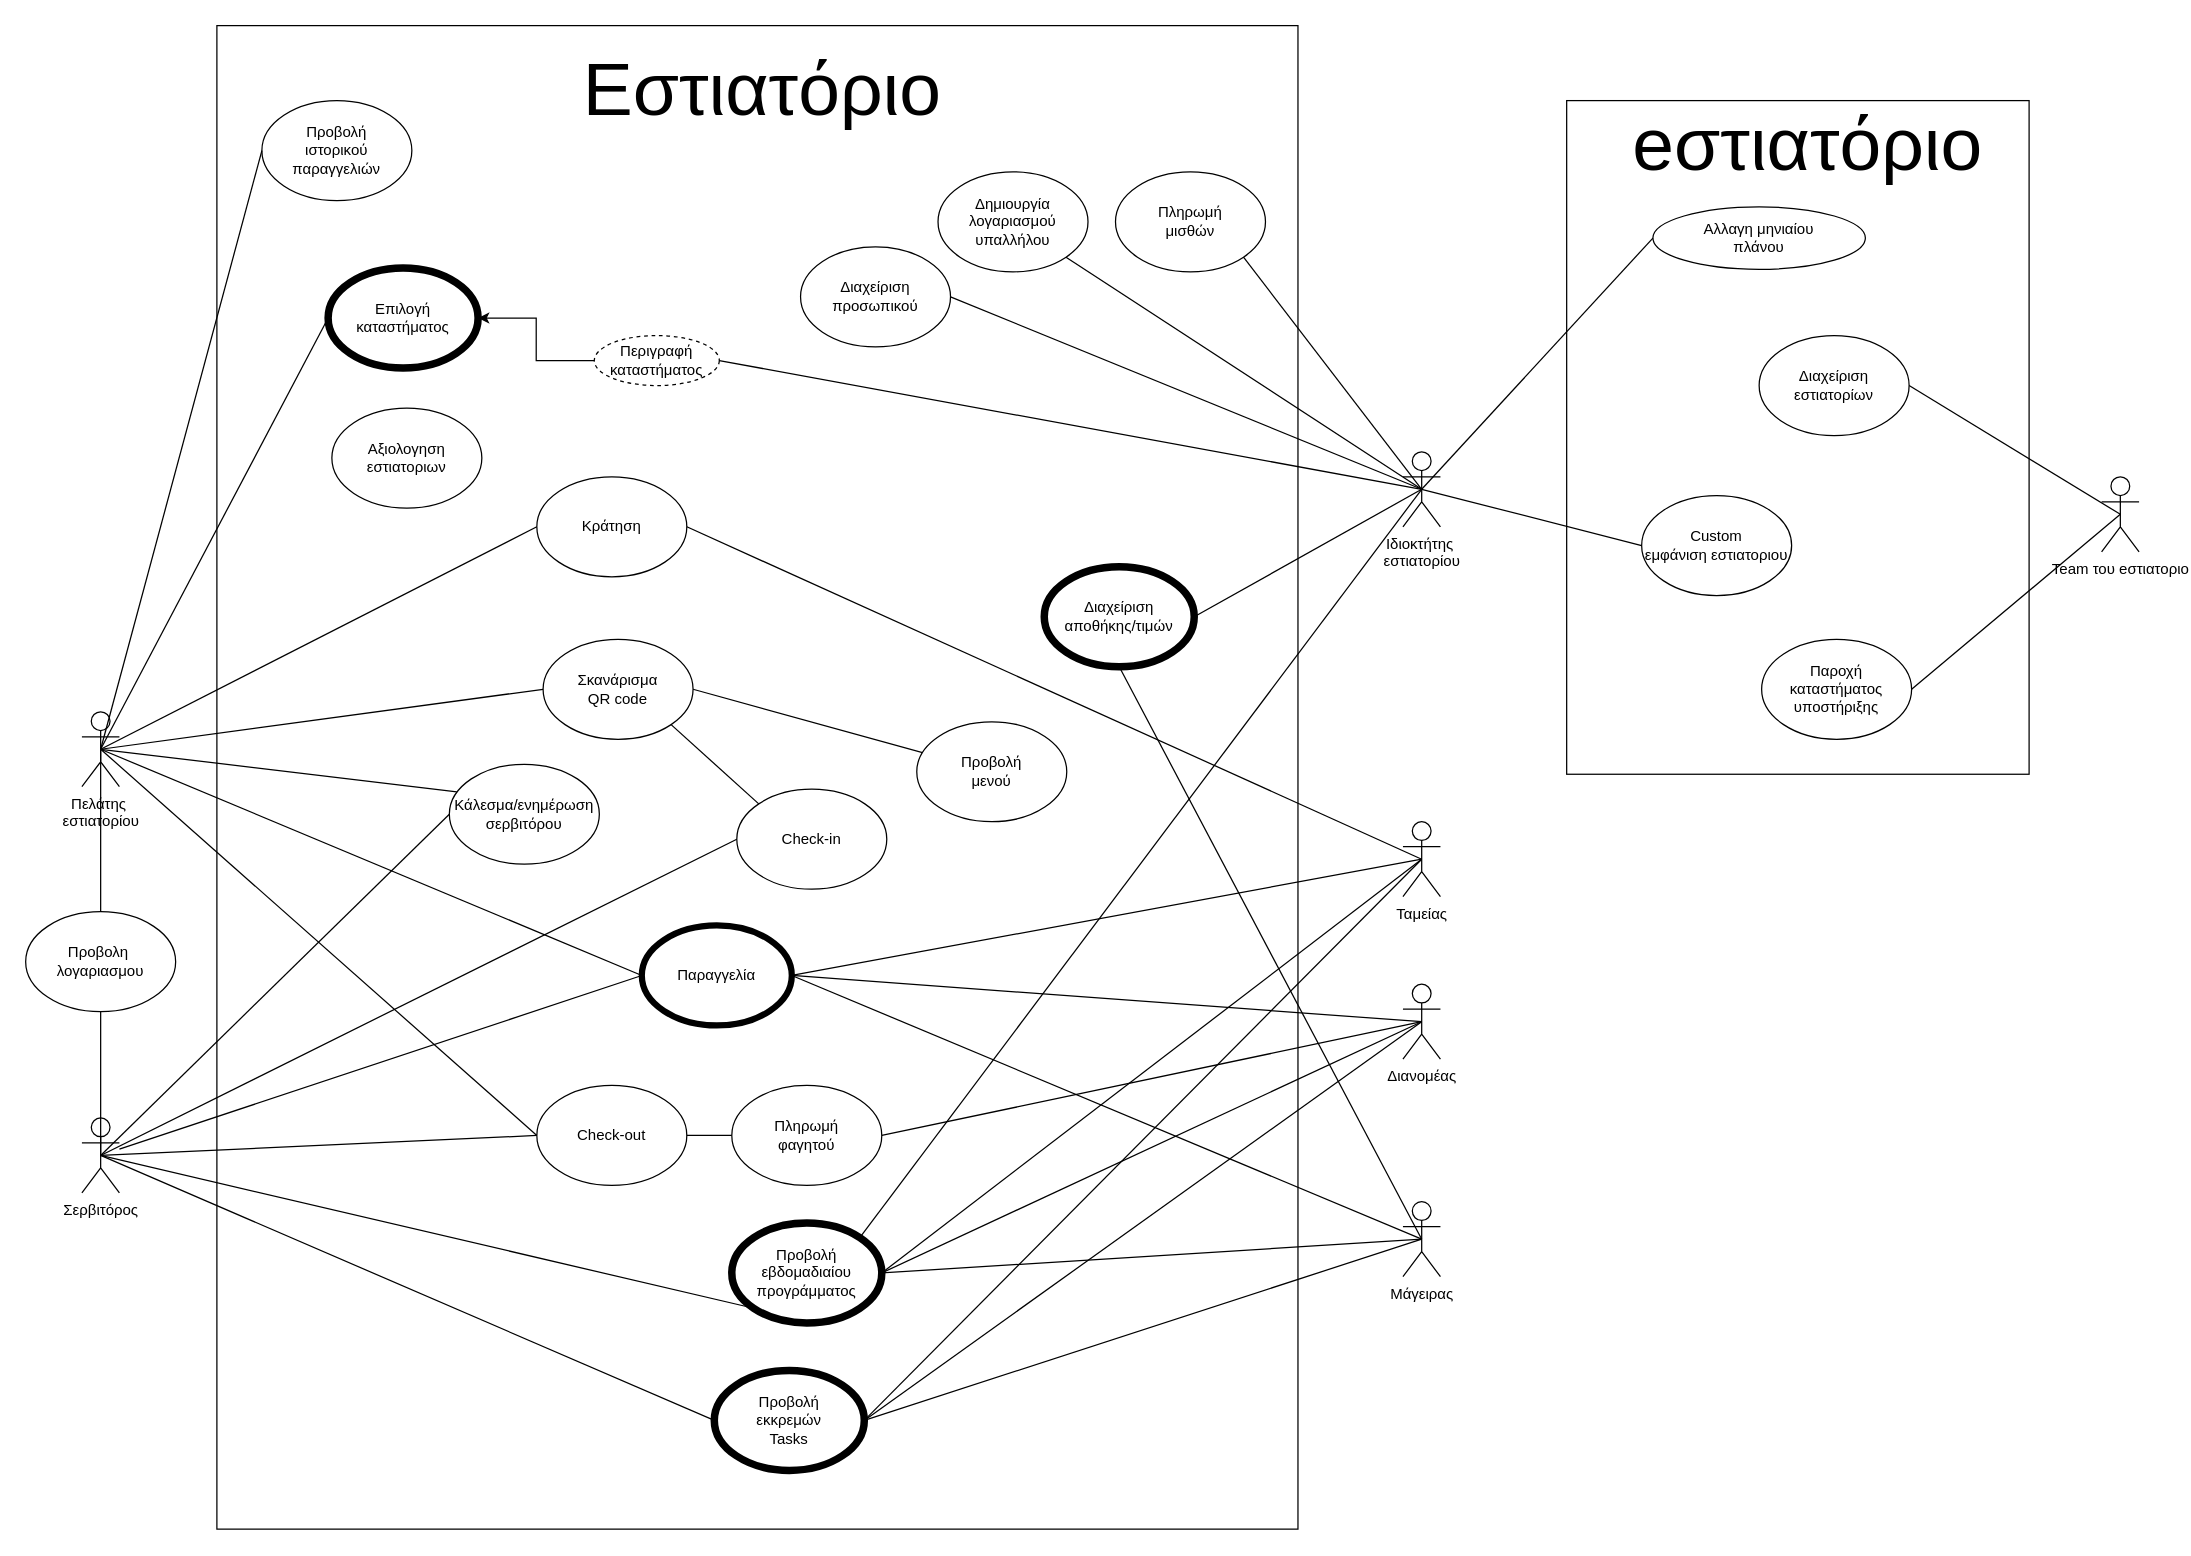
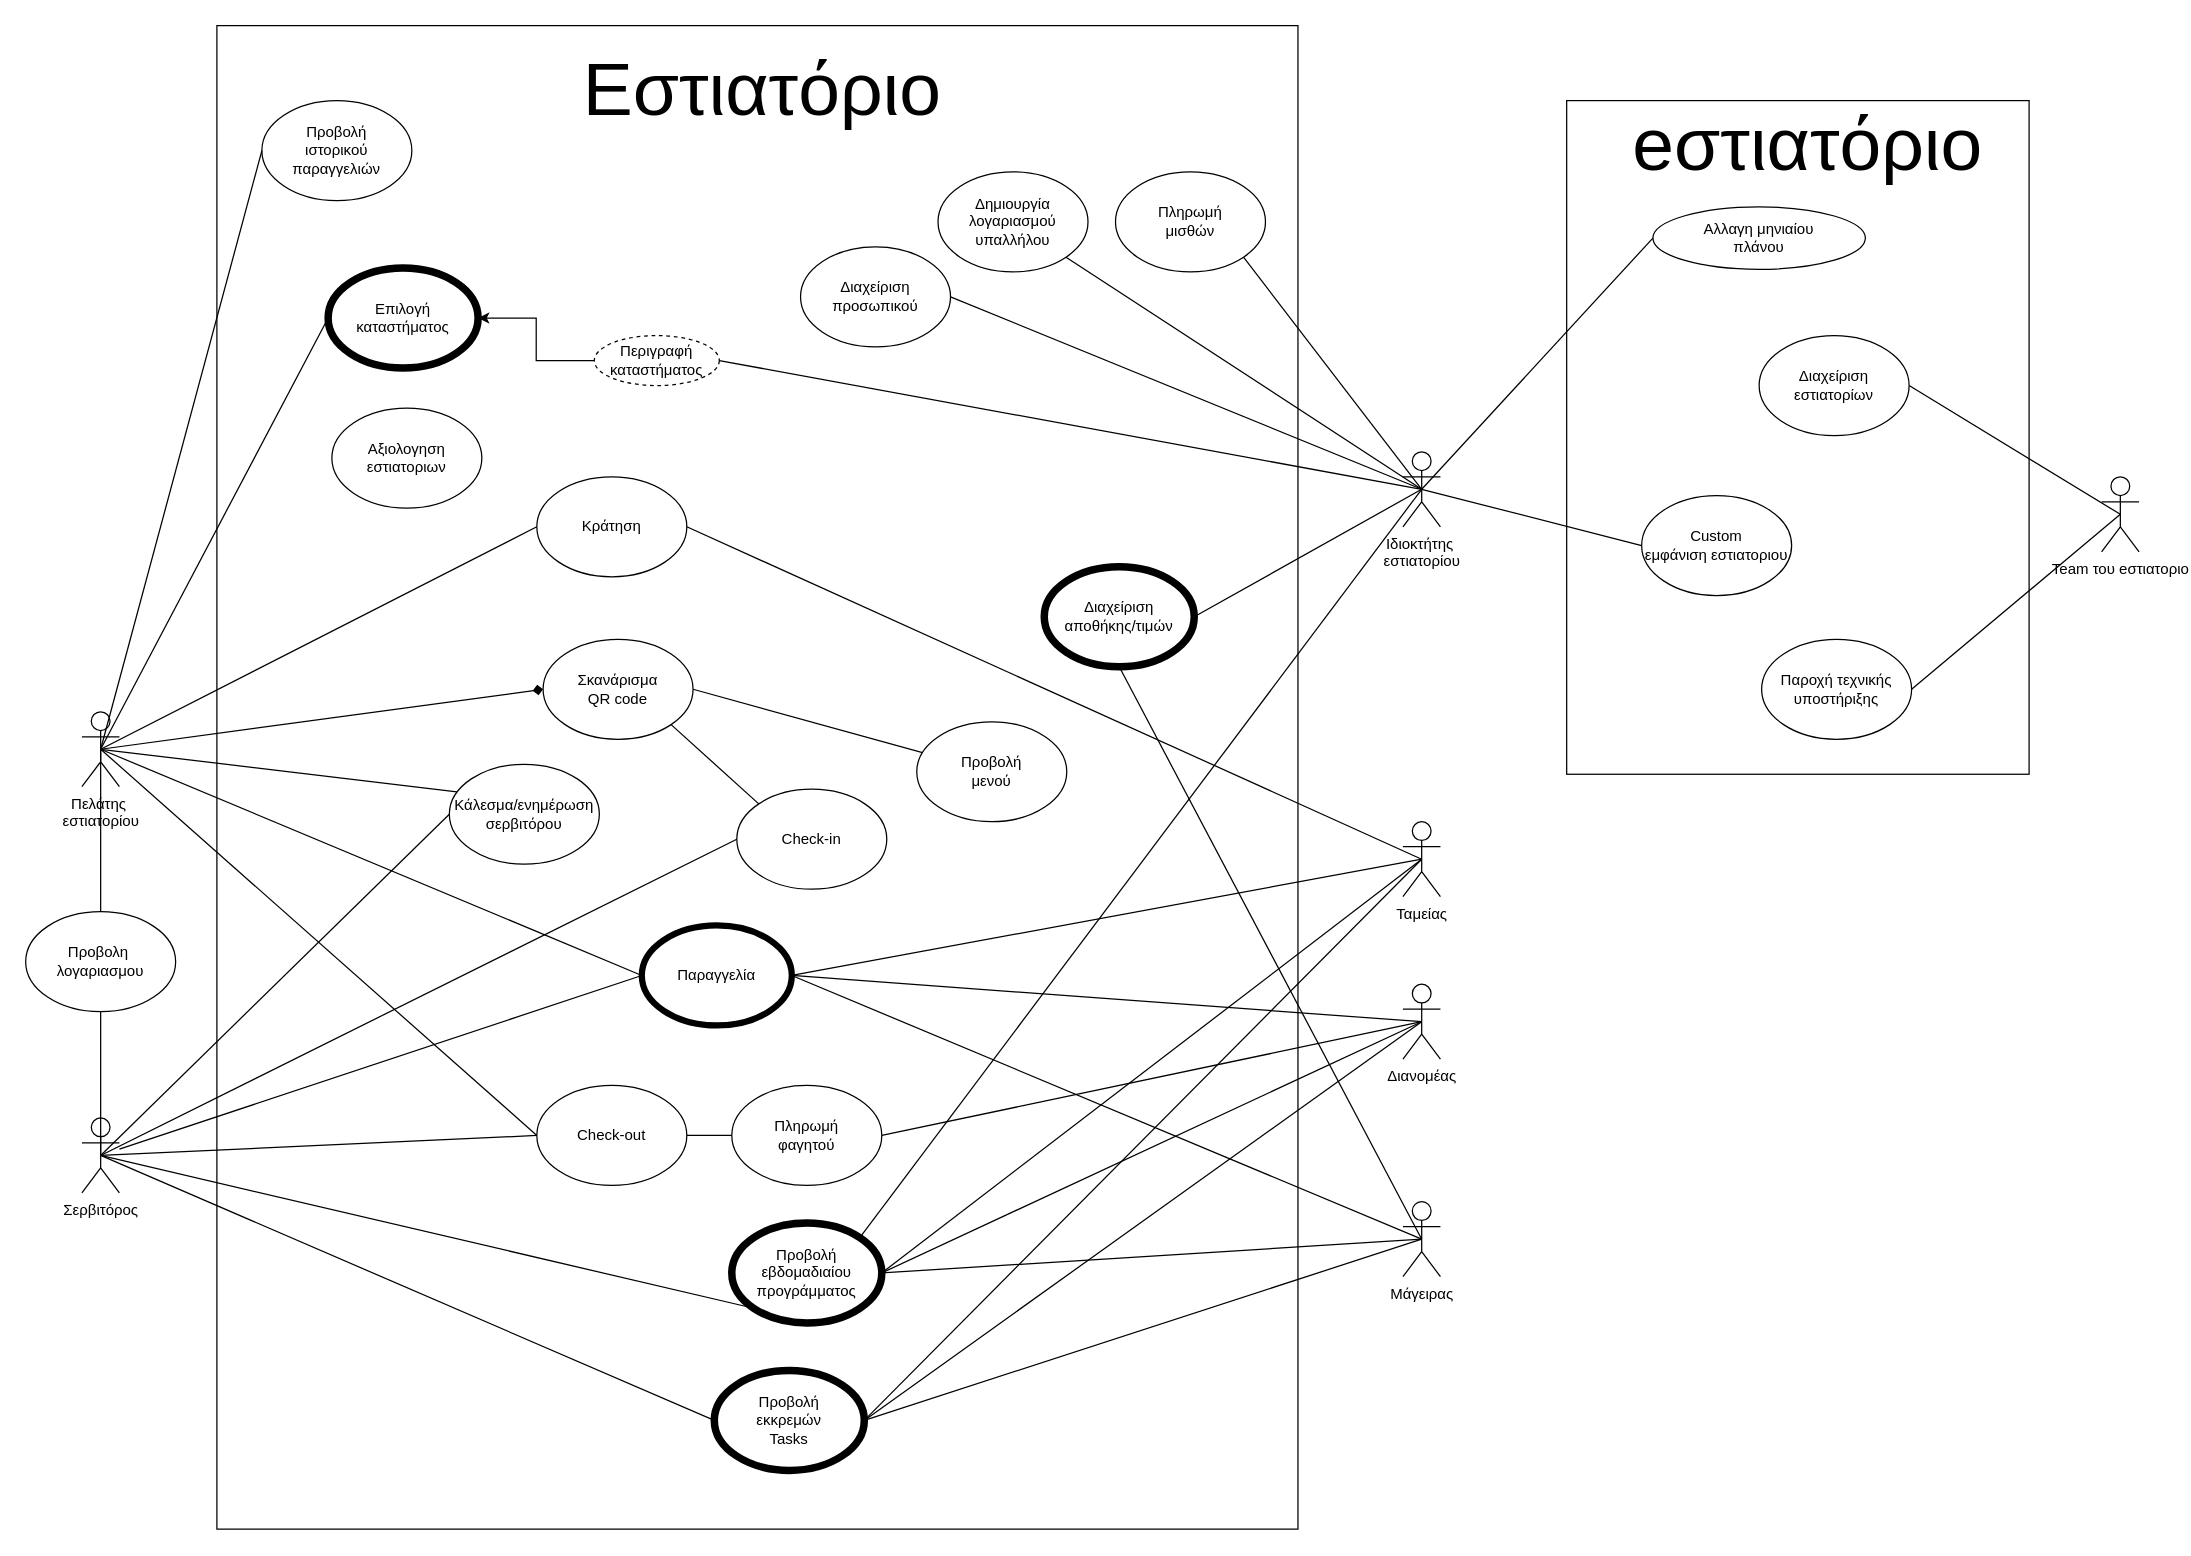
node "Παροχή καταστήματος υποστήριξης": label "Παροχή καταστήματος υποστήριξης" -> "Παροχή τεχνικής υποστήριξης"
edge "Σκανάρισμα QR code" -- "Πελάτης εστιατορίου": arrowhead none -> diamond
